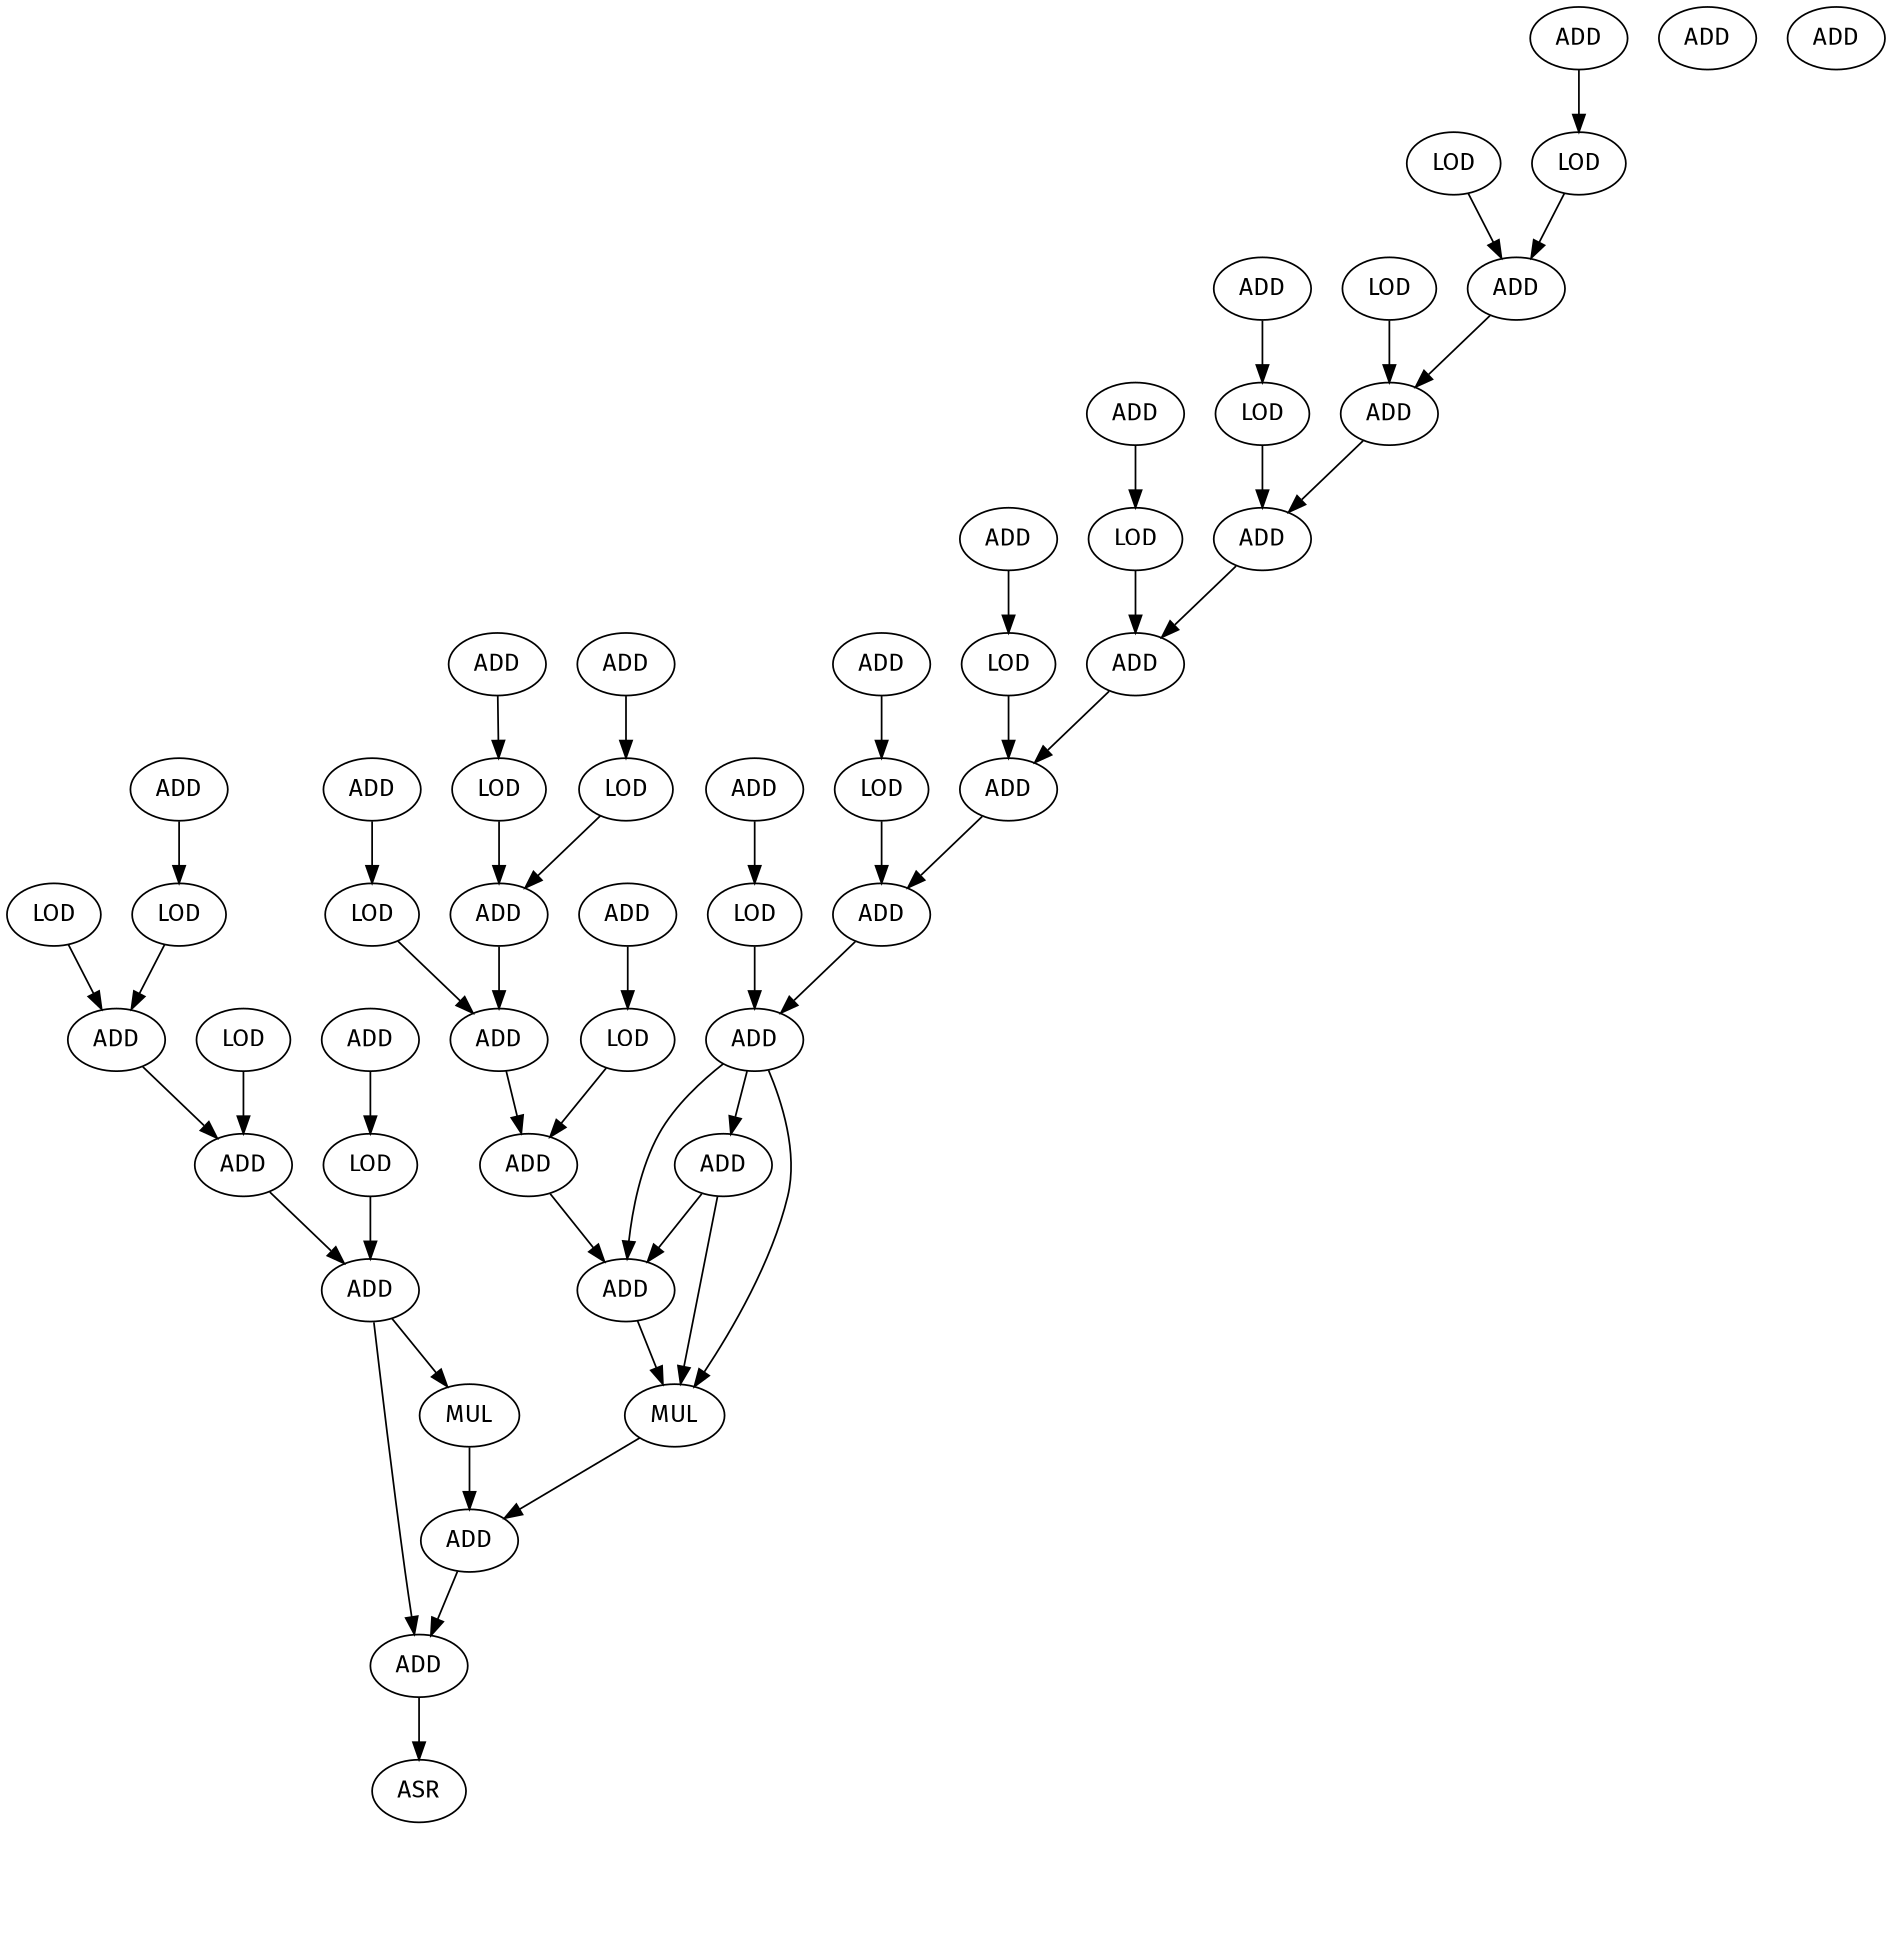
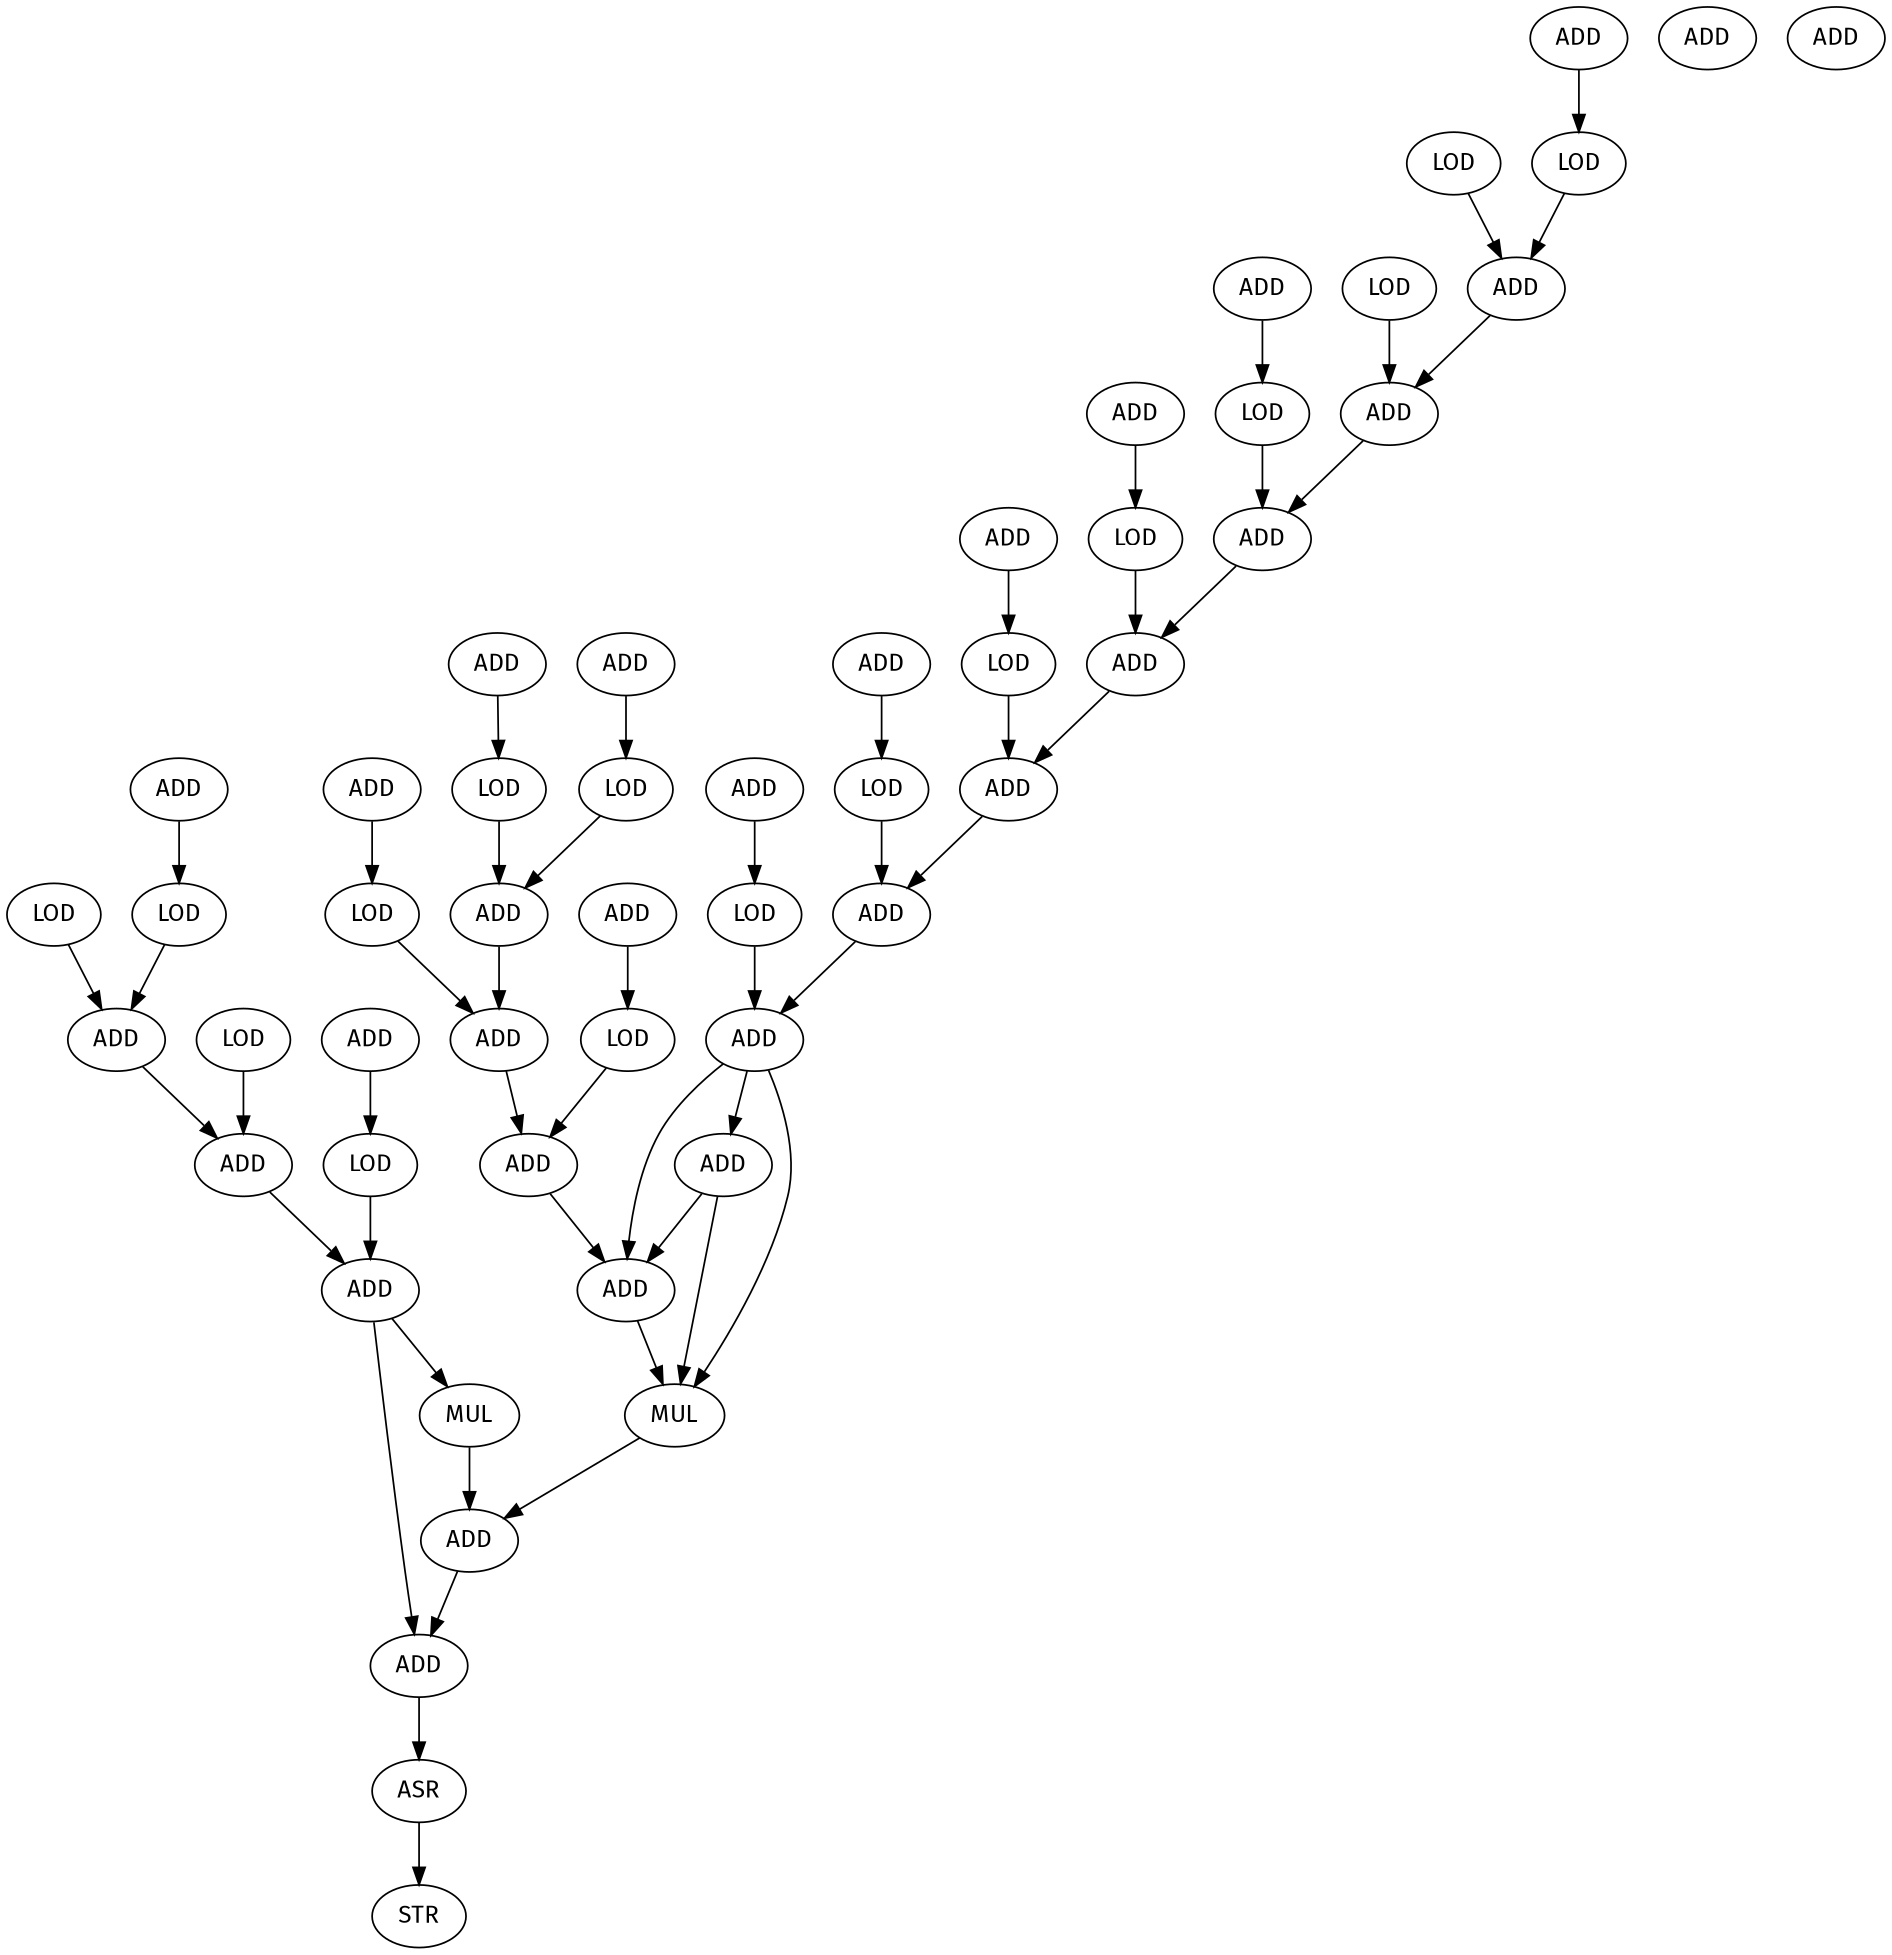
node "STR": added
